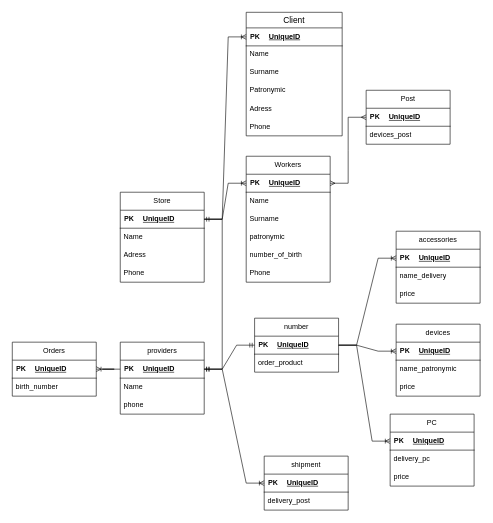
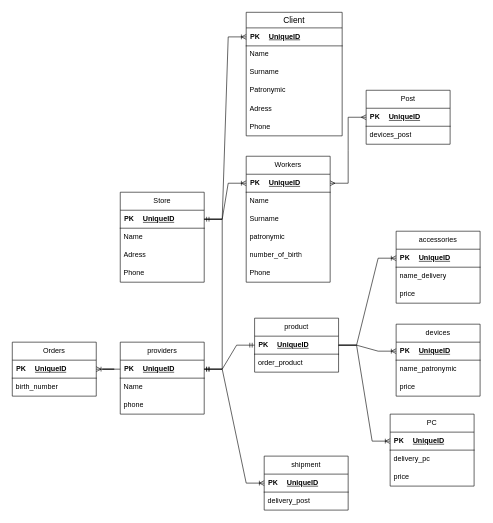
node "number": label "number" -> "product"
